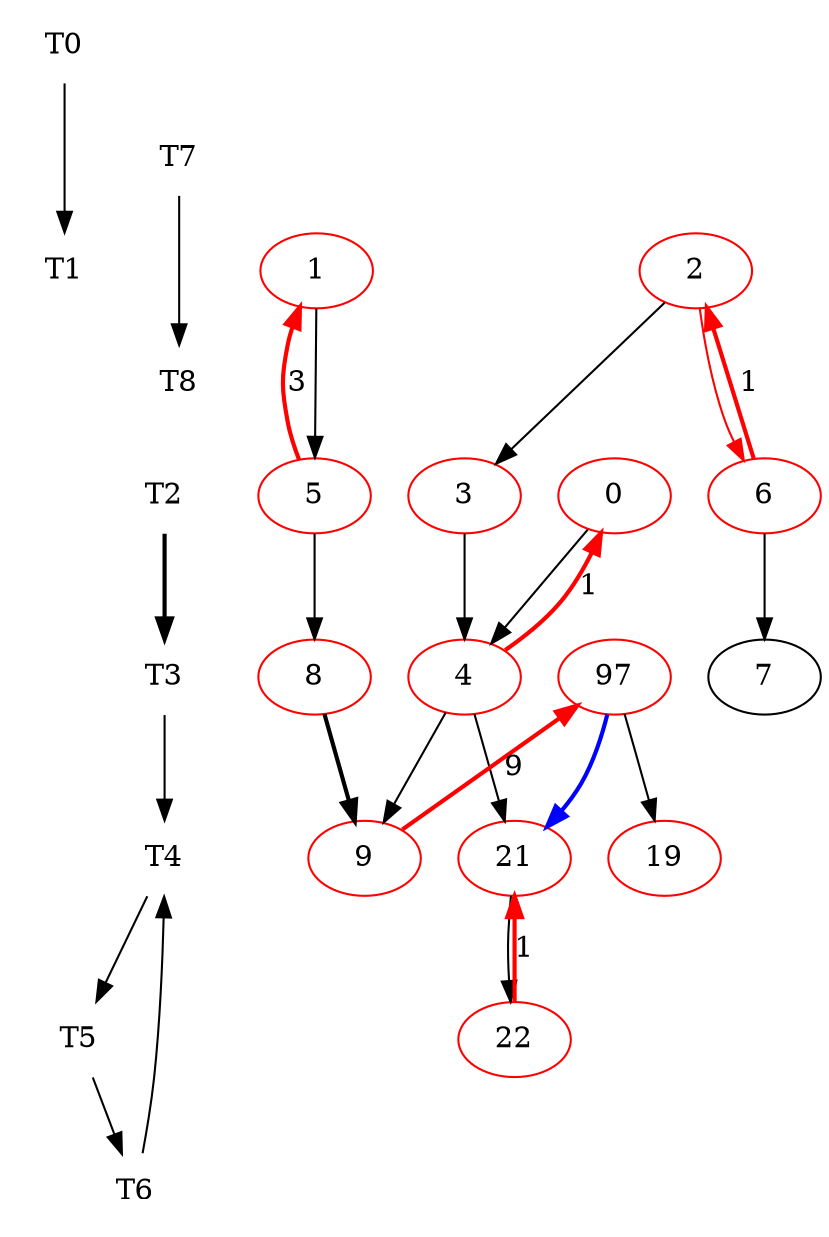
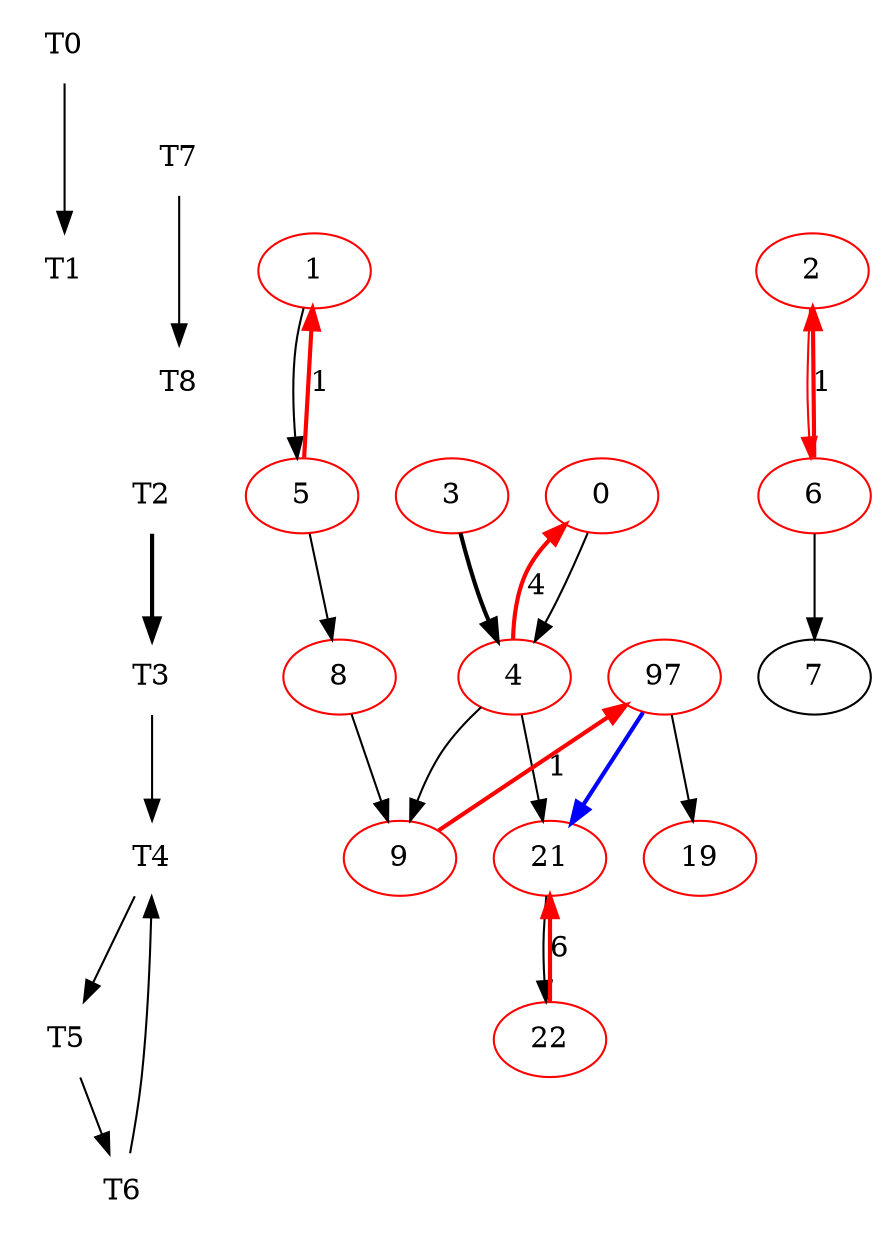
edge "2" -> "3": removed
edge "5" -> "1": label "3" -> "1"
edge "3" -> "4": style solid -> bold
edge "4" -> "0": label "1" -> "4"
edge "8" -> "9": style bold -> solid
edge "9" -> "97": label "9" -> "1"
edge "22" -> "21": label "1" -> "6"
